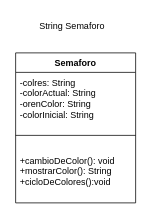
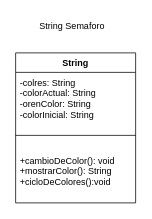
node "Semaforo": label "Semaforo" -> "String"
